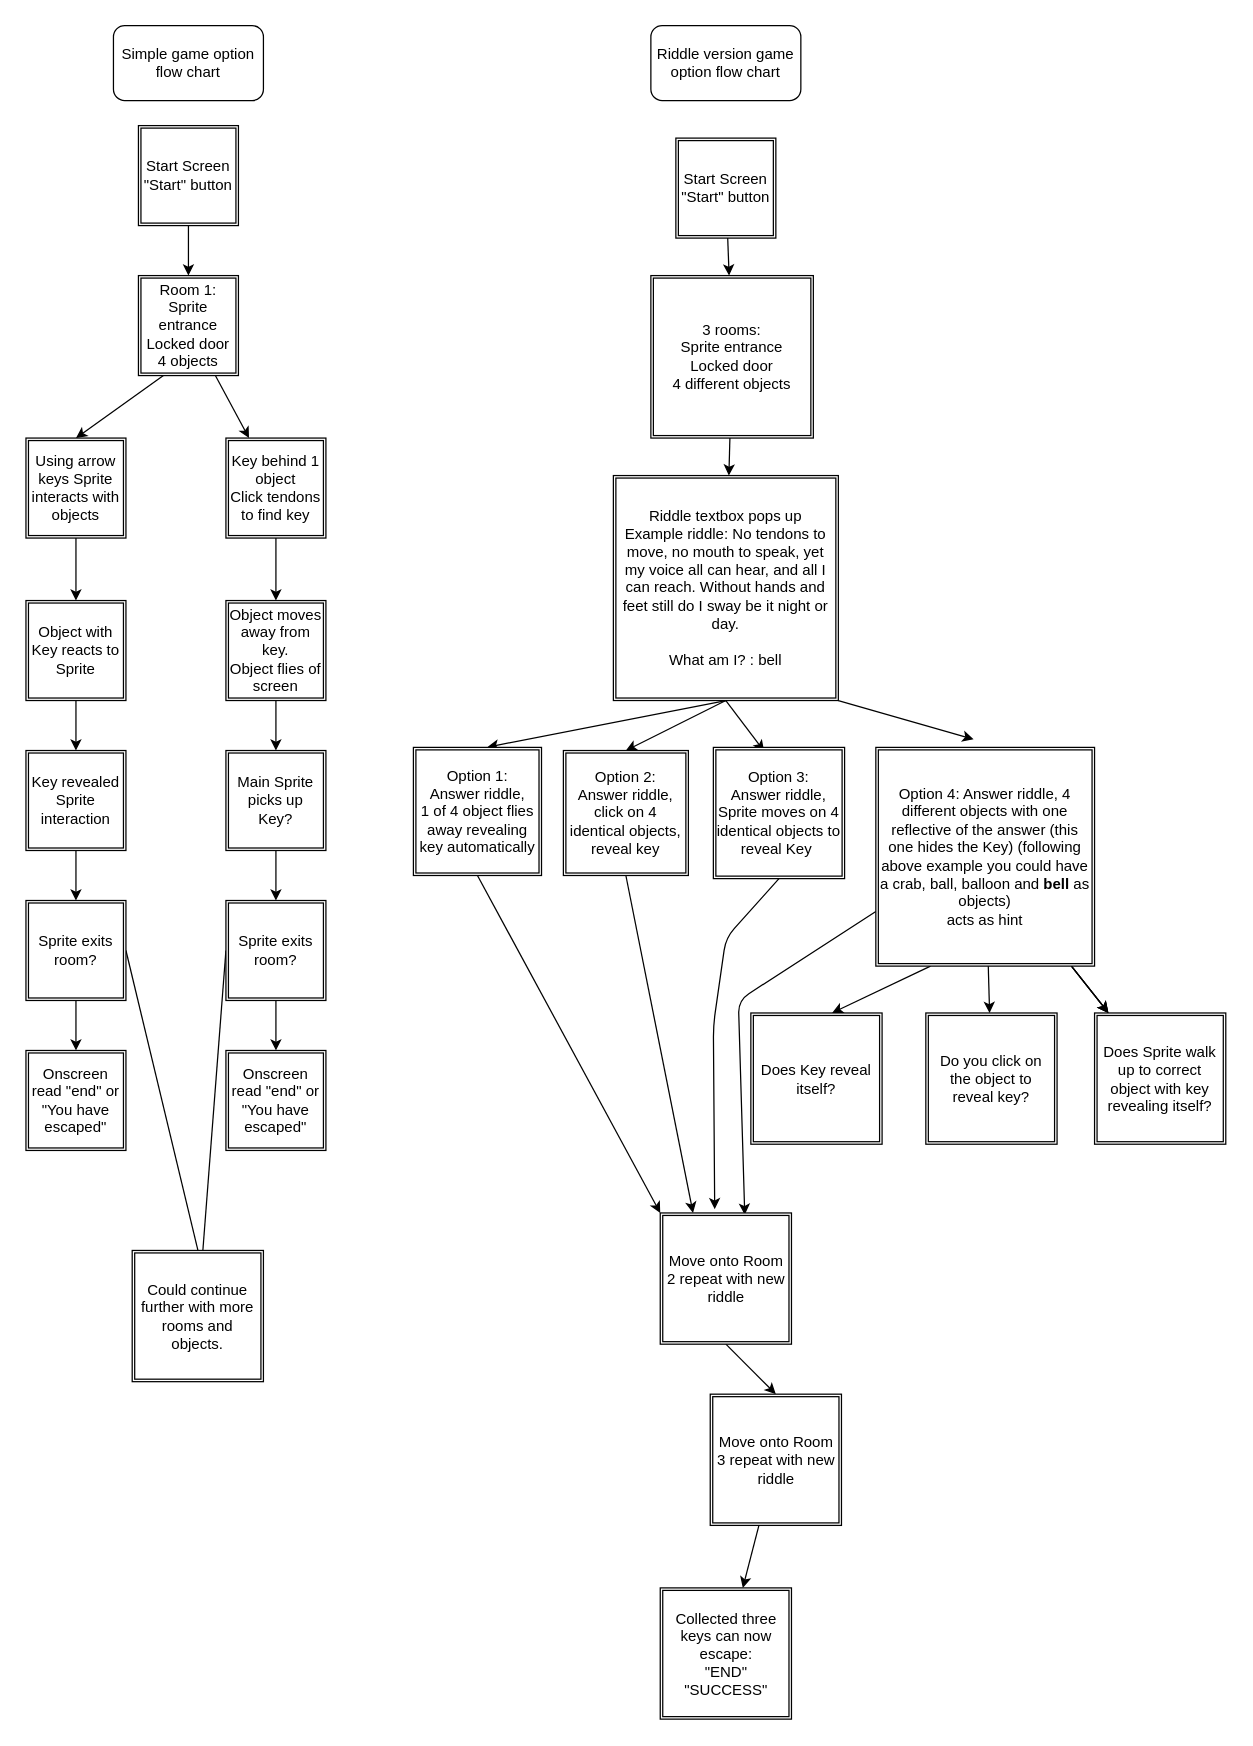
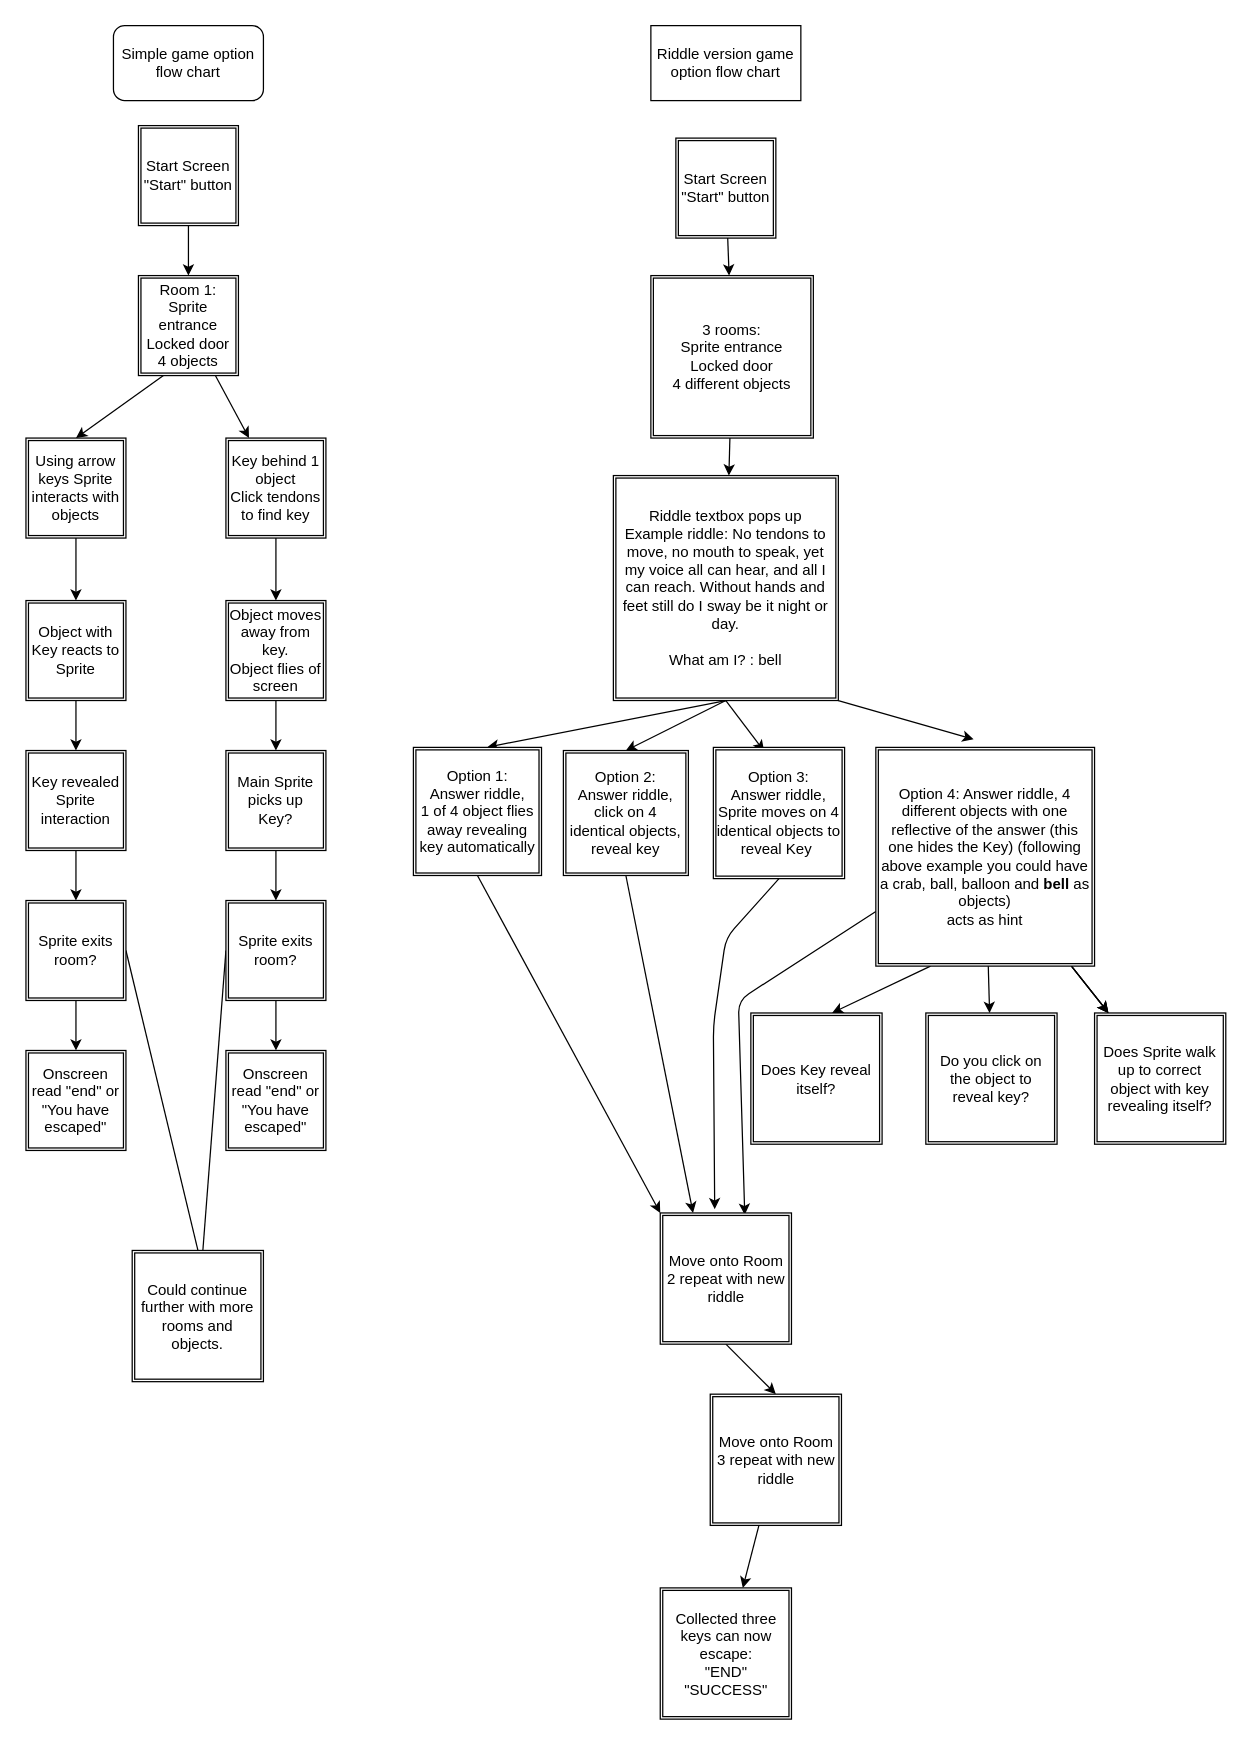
node "Riddle version game option flow chart": shape rounded rectangle -> rectangle
